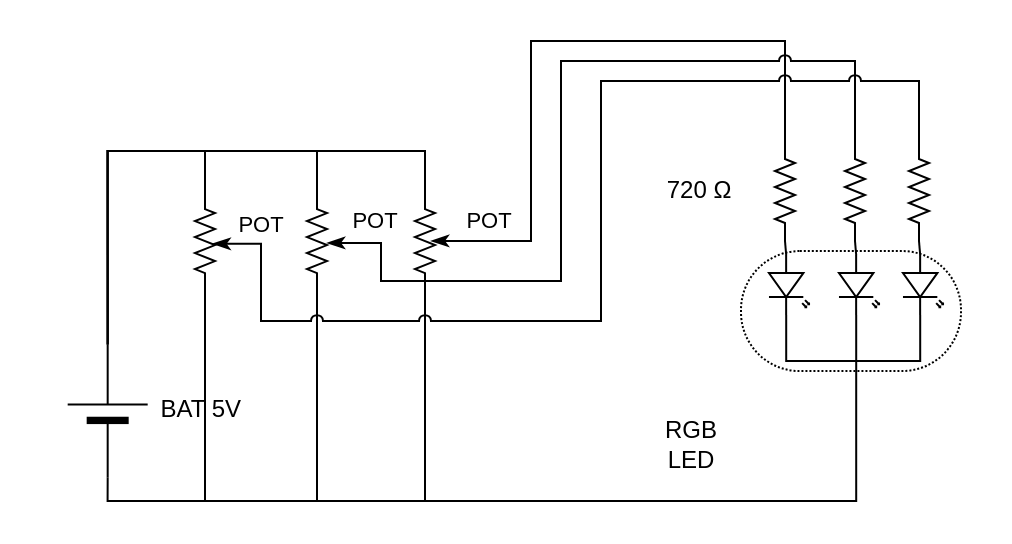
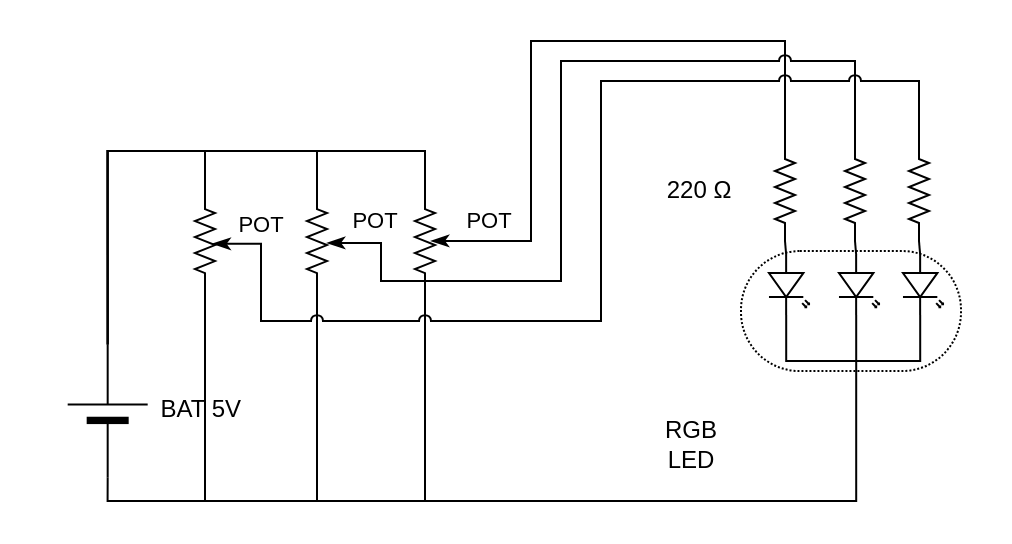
node "720 Ω": label "720 Ω" -> "220 Ω"
